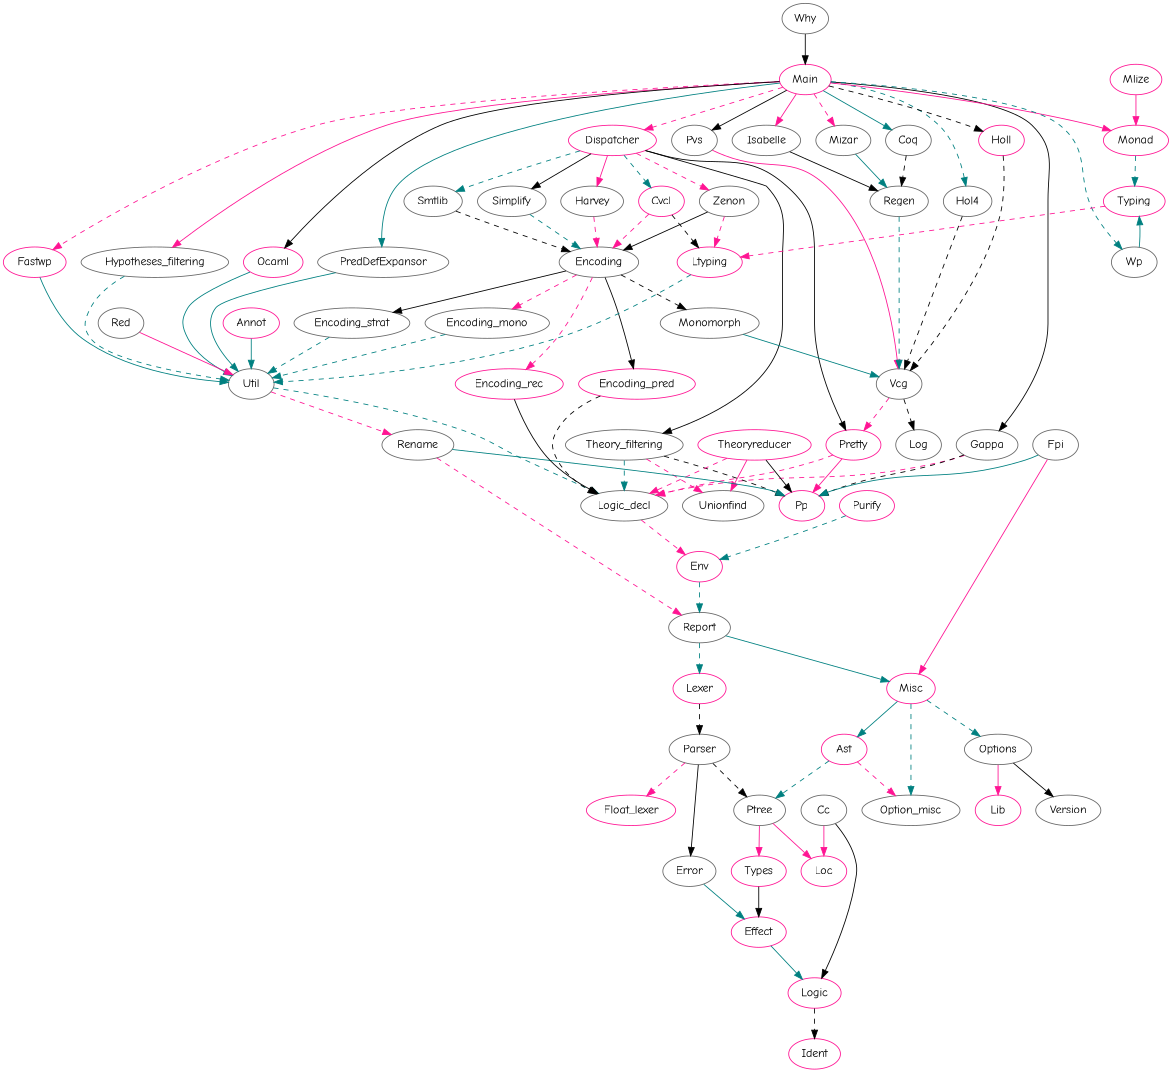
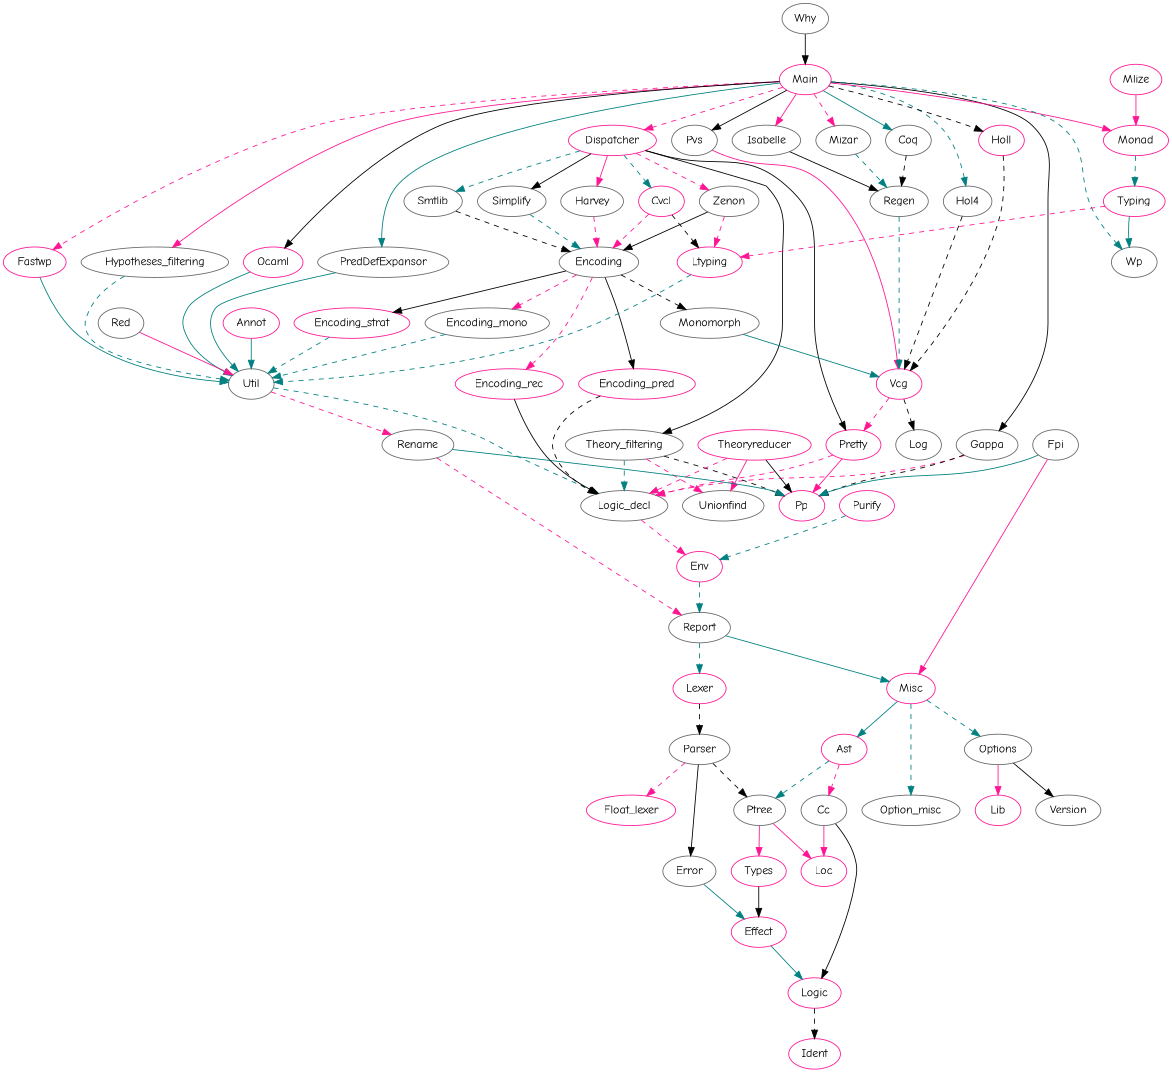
edge "Mizar" -> "Regen": style solid -> dashed
edge "Wp" -> "Typing": reversed
node "Encoding_strat": color gray40 -> deeppink
node "Vcg": color gray40 -> deeppink
edge "Ast" -> "Option_misc": now "Ast" -> "Cc"
